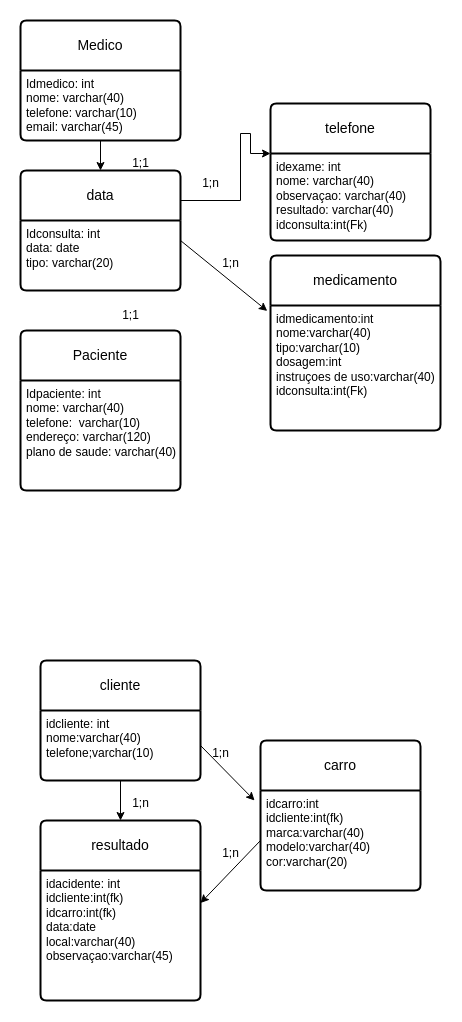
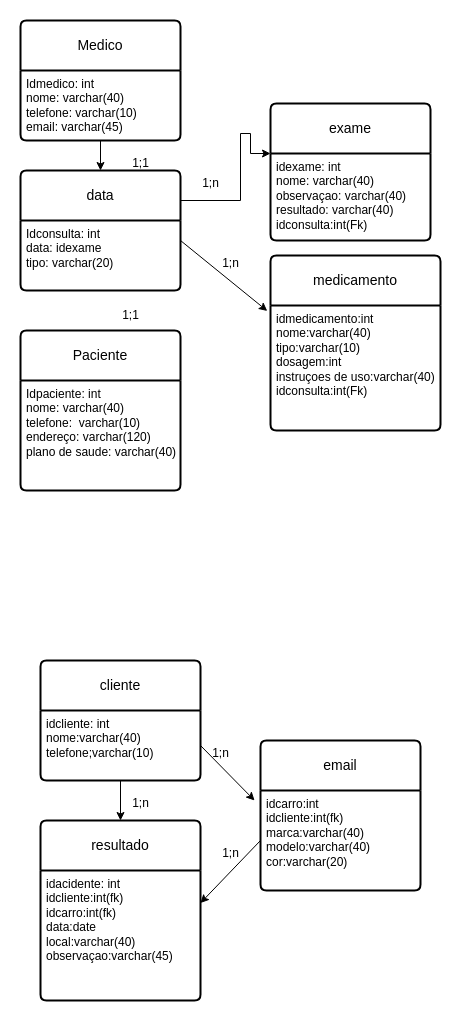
node "telefone": label "telefone" -> "exame"
node "Idconsulta: int data: date tipo: varchar(20)": label "Idconsulta: int data: date tipo: varchar(20)" -> "Idconsulta: int data: idexame tipo: varchar(20)"
node "carro": label "carro" -> "email"
